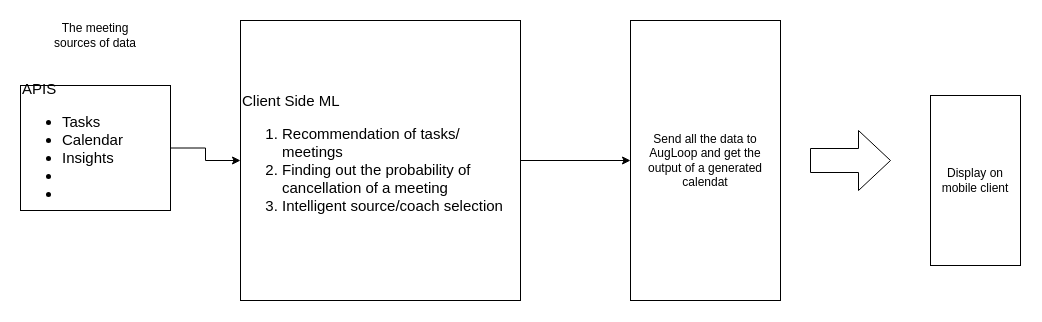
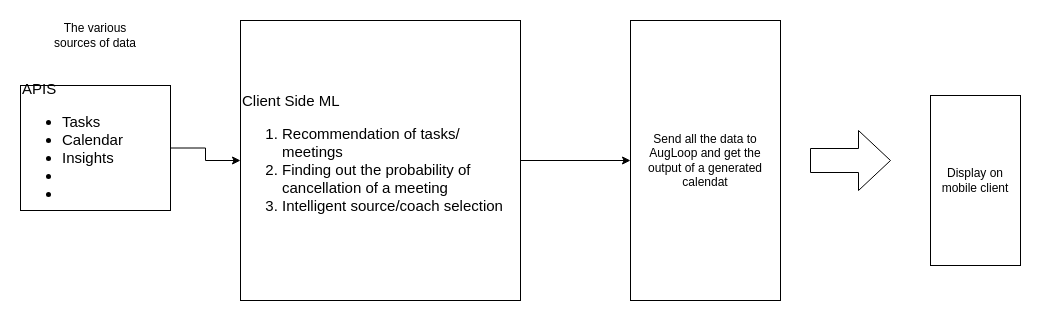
node "The meeting sources of data": label "The meeting sources of data" -> "The various sources of data"
